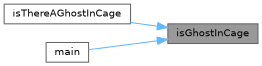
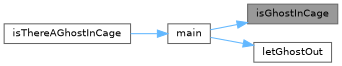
edge "isThereAGhostInCage" -> "isGhostInCage": now "isThereAGhostInCage" -> "main"
node "letGhostOut": added
